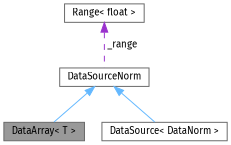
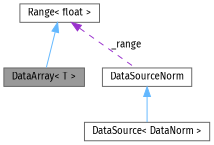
edge "DataArray< T >" -> "DataSourceNorm": now "DataArray< T >" -> "Range< float >"
